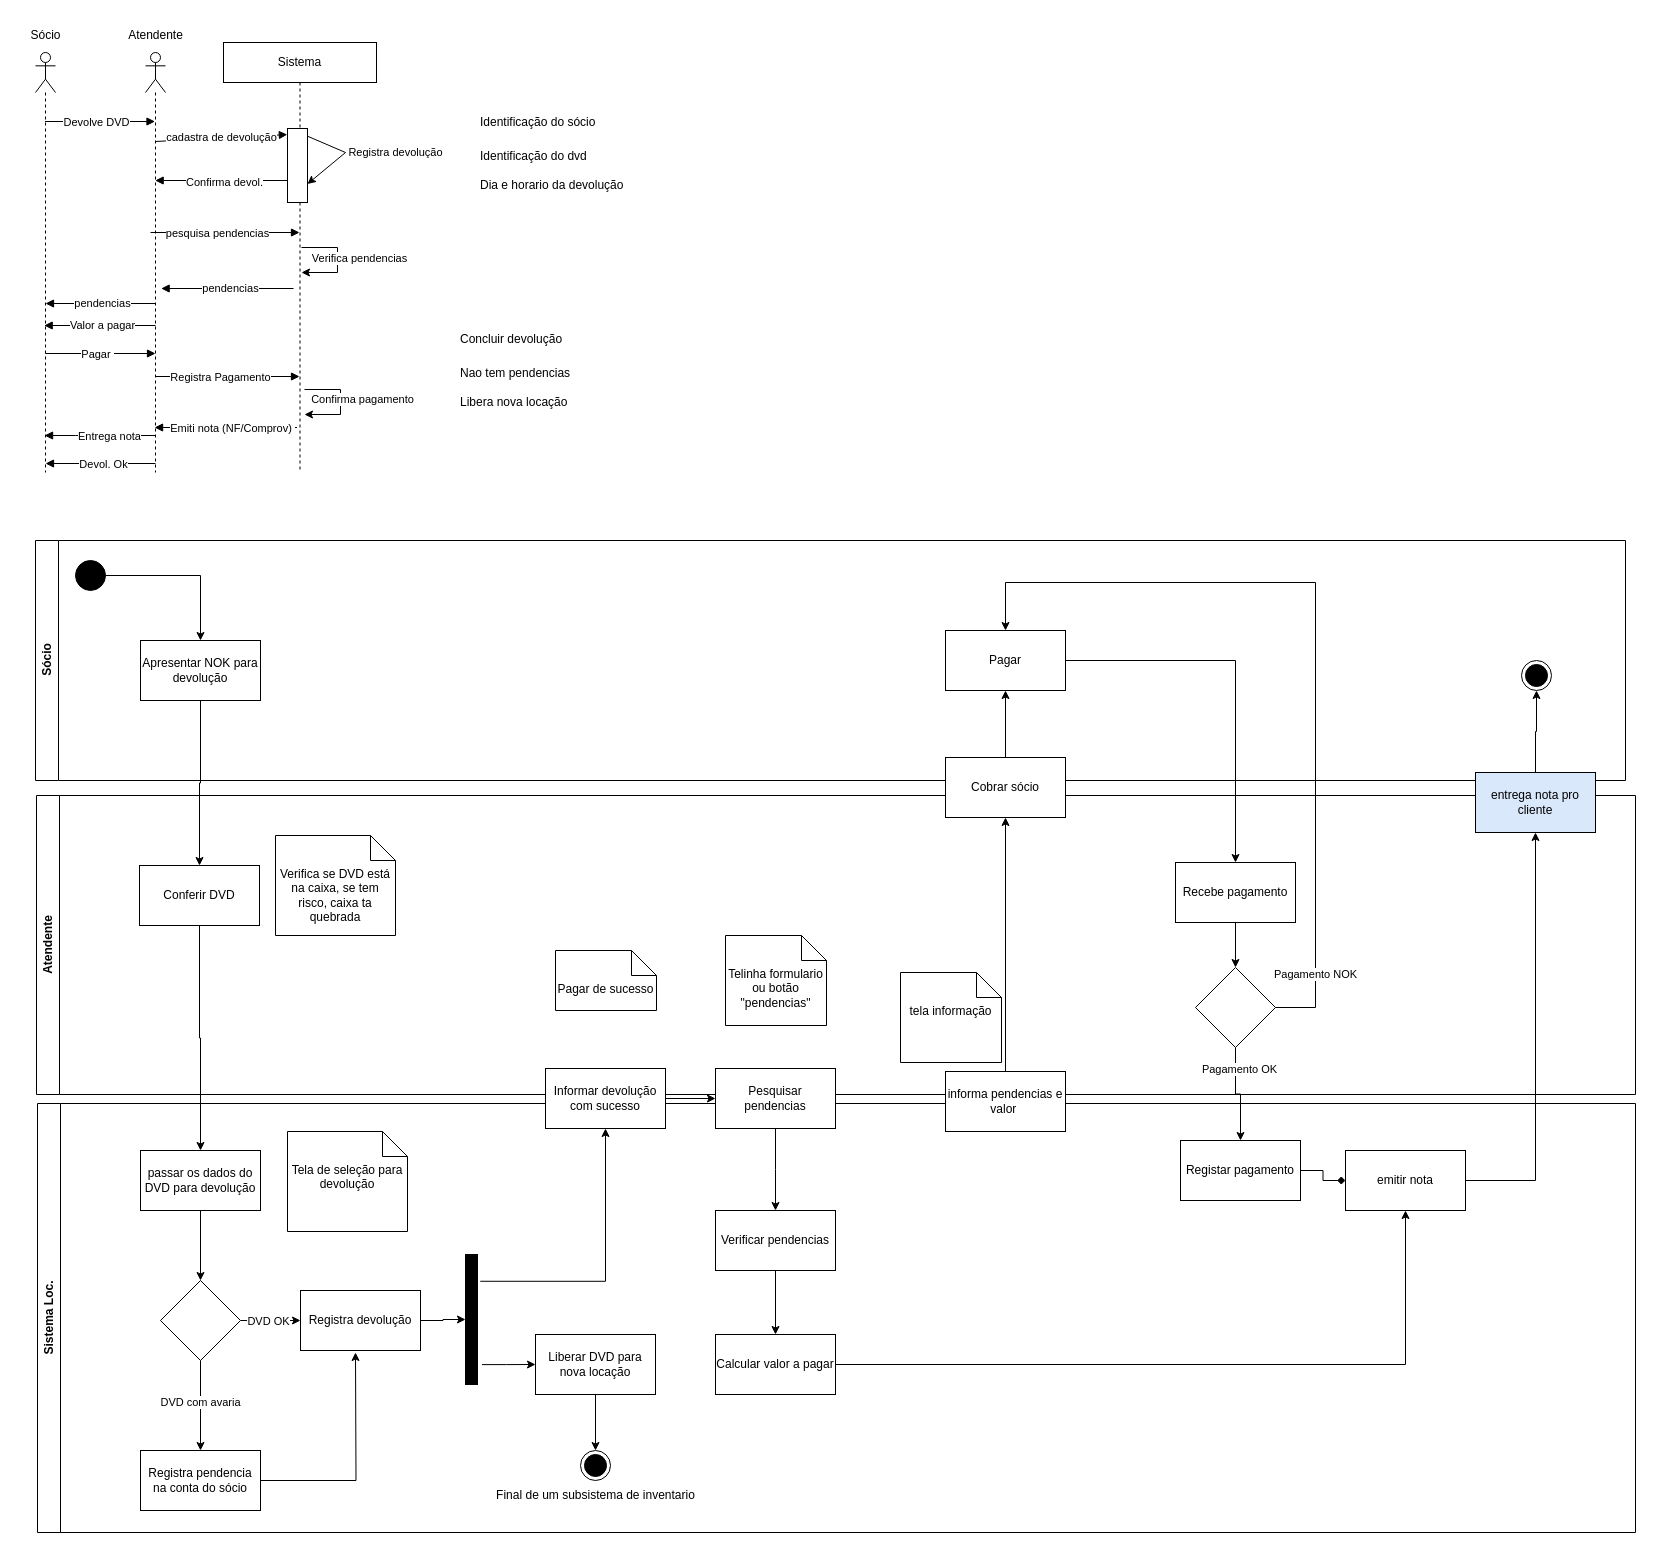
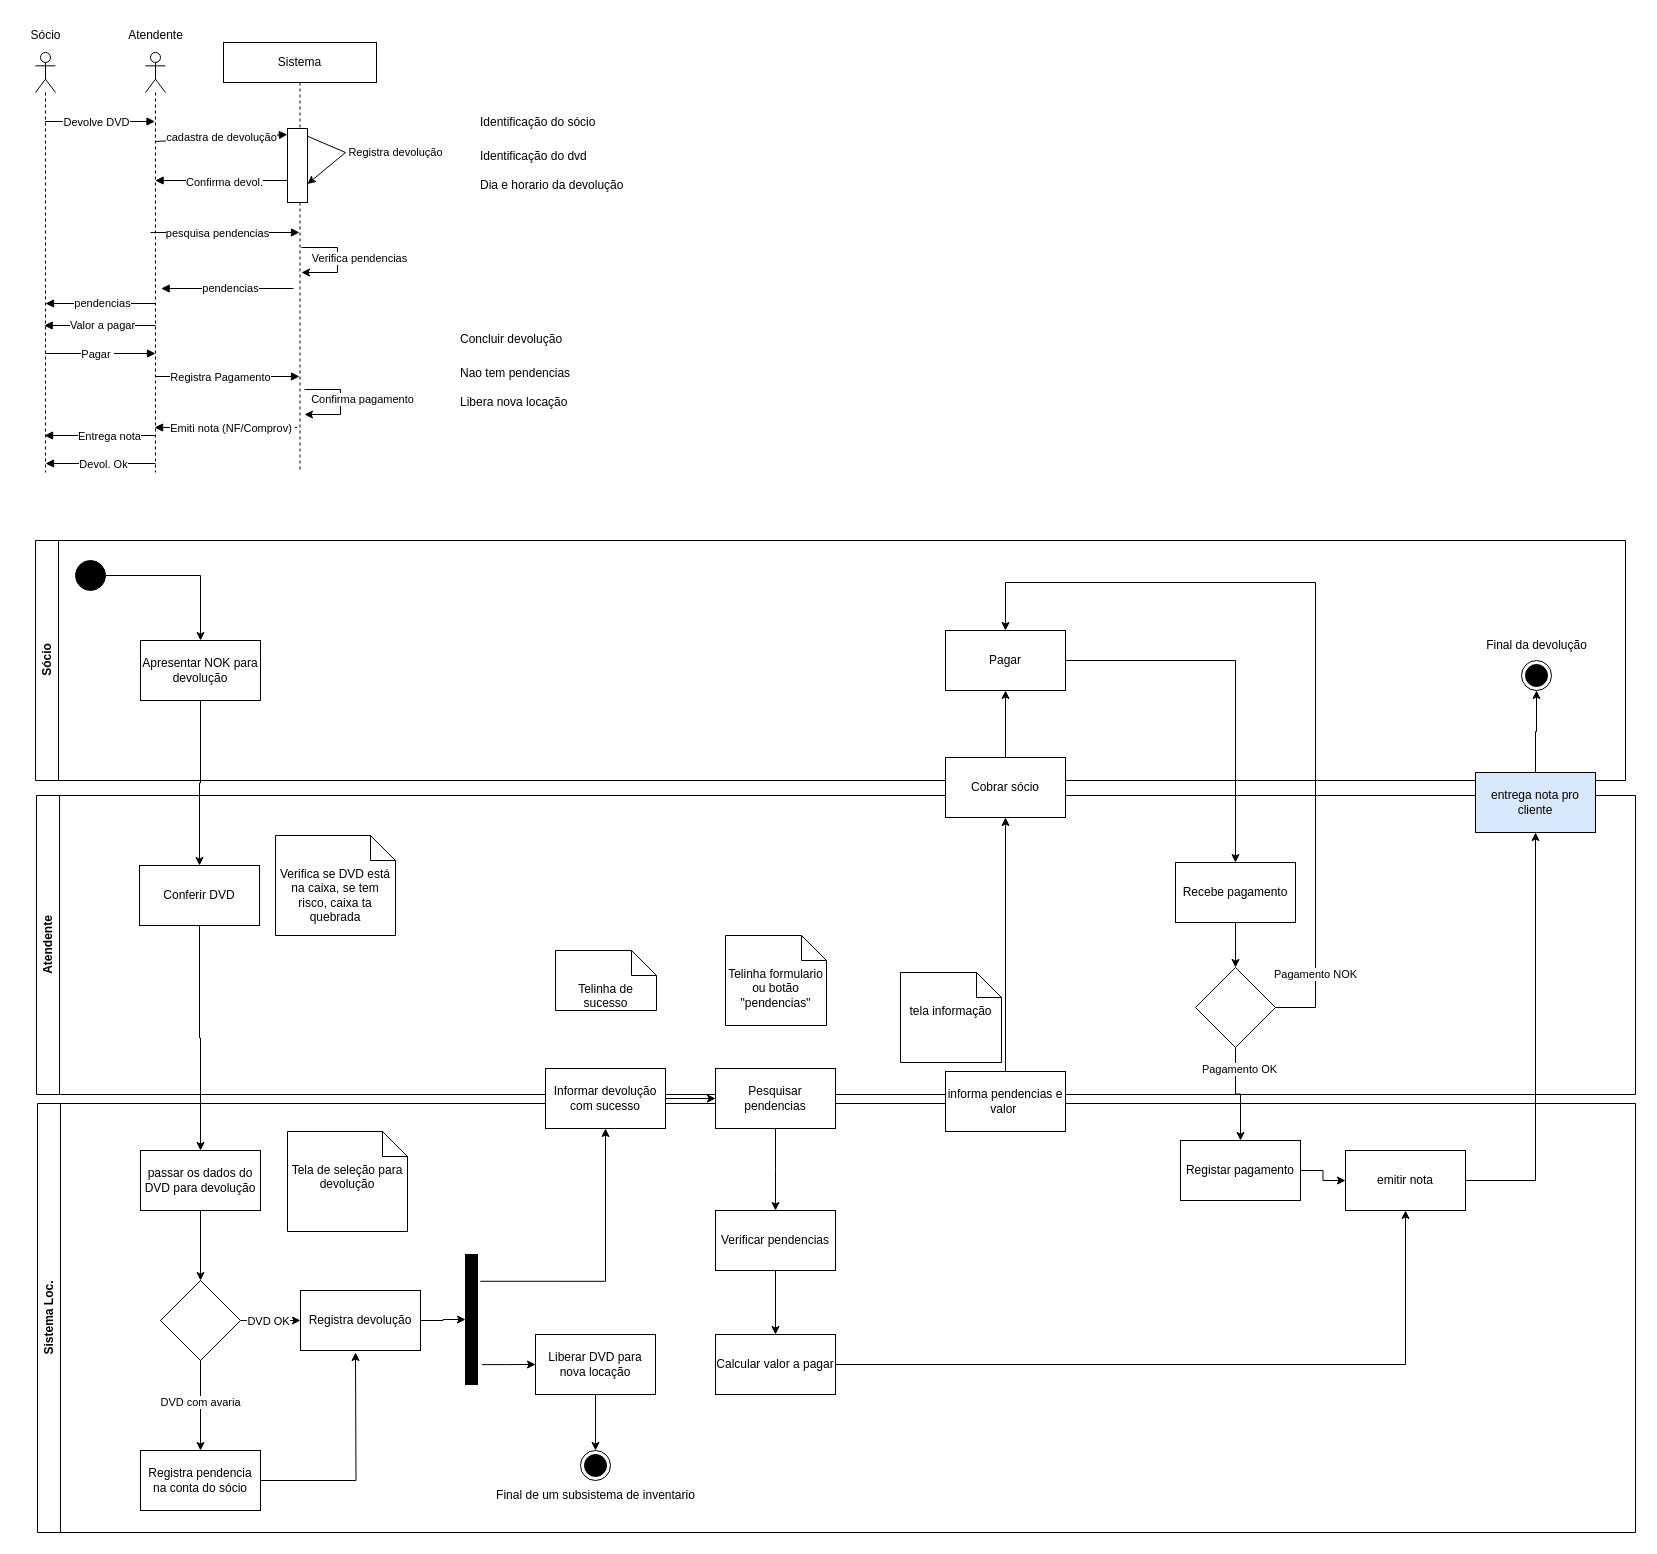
node "Final da devolução": added
node "Pagar de sucesso": label "Pagar de sucesso" -> "Telinha de sucesso"
edge "Registar pagamento" -> "emitir nota": arrowhead diamond -> classic
